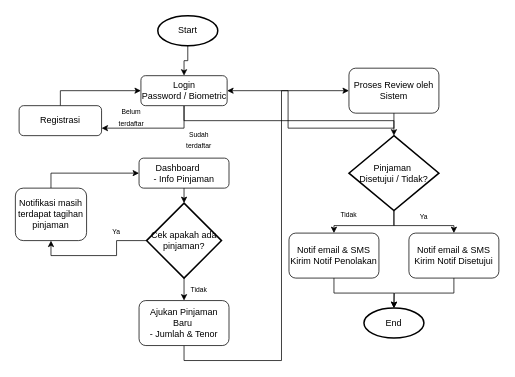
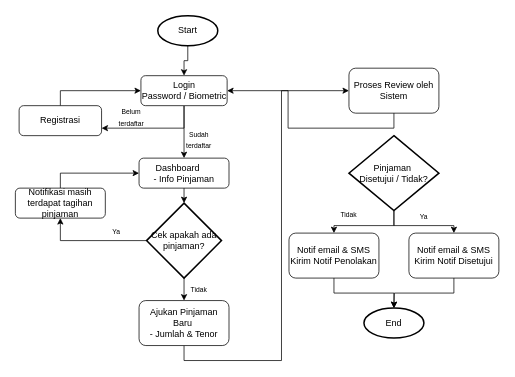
edge "Login Password / Biometric" -> "Pinjaman Disetujui / Tidak?": now "Login Password / Biometric" -> "Dashboard - Info Pinjaman"
node "Notifikasi masih terdapat tagihan pinjaman": size 71x53 -> 90x30
